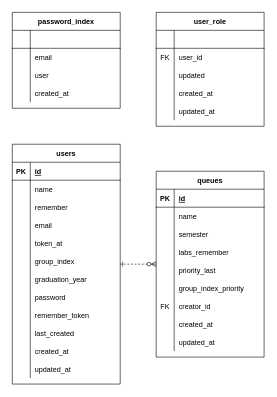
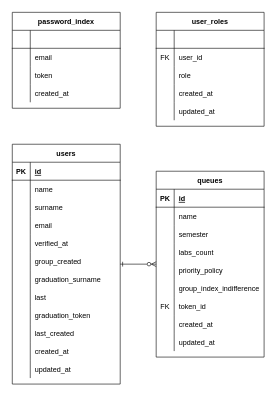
node "user_role": label "user_role" -> "user_roles"
node "user": label "user" -> "token"
node "updated": label "updated" -> "role"
node "remember": label "remember" -> "surname"
node "token_at": label "token_at" -> "verified_at"
node "labs_remember": label "labs_remember" -> "labs_count"
node "group_index": label "group_index" -> "group_created"
edge "users" -- "queues": style dashed -> solid
node "priority_last": label "priority_last" -> "priority_policy"
node "graduation_year": label "graduation_year" -> "graduation_surname"
node "group_index_priority": label "group_index_priority" -> "group_index_indifference"
node "password": label "password" -> "last"
node "creator_id": label "creator_id" -> "token_id"
node "remember_token": label "remember_token" -> "graduation_token"
